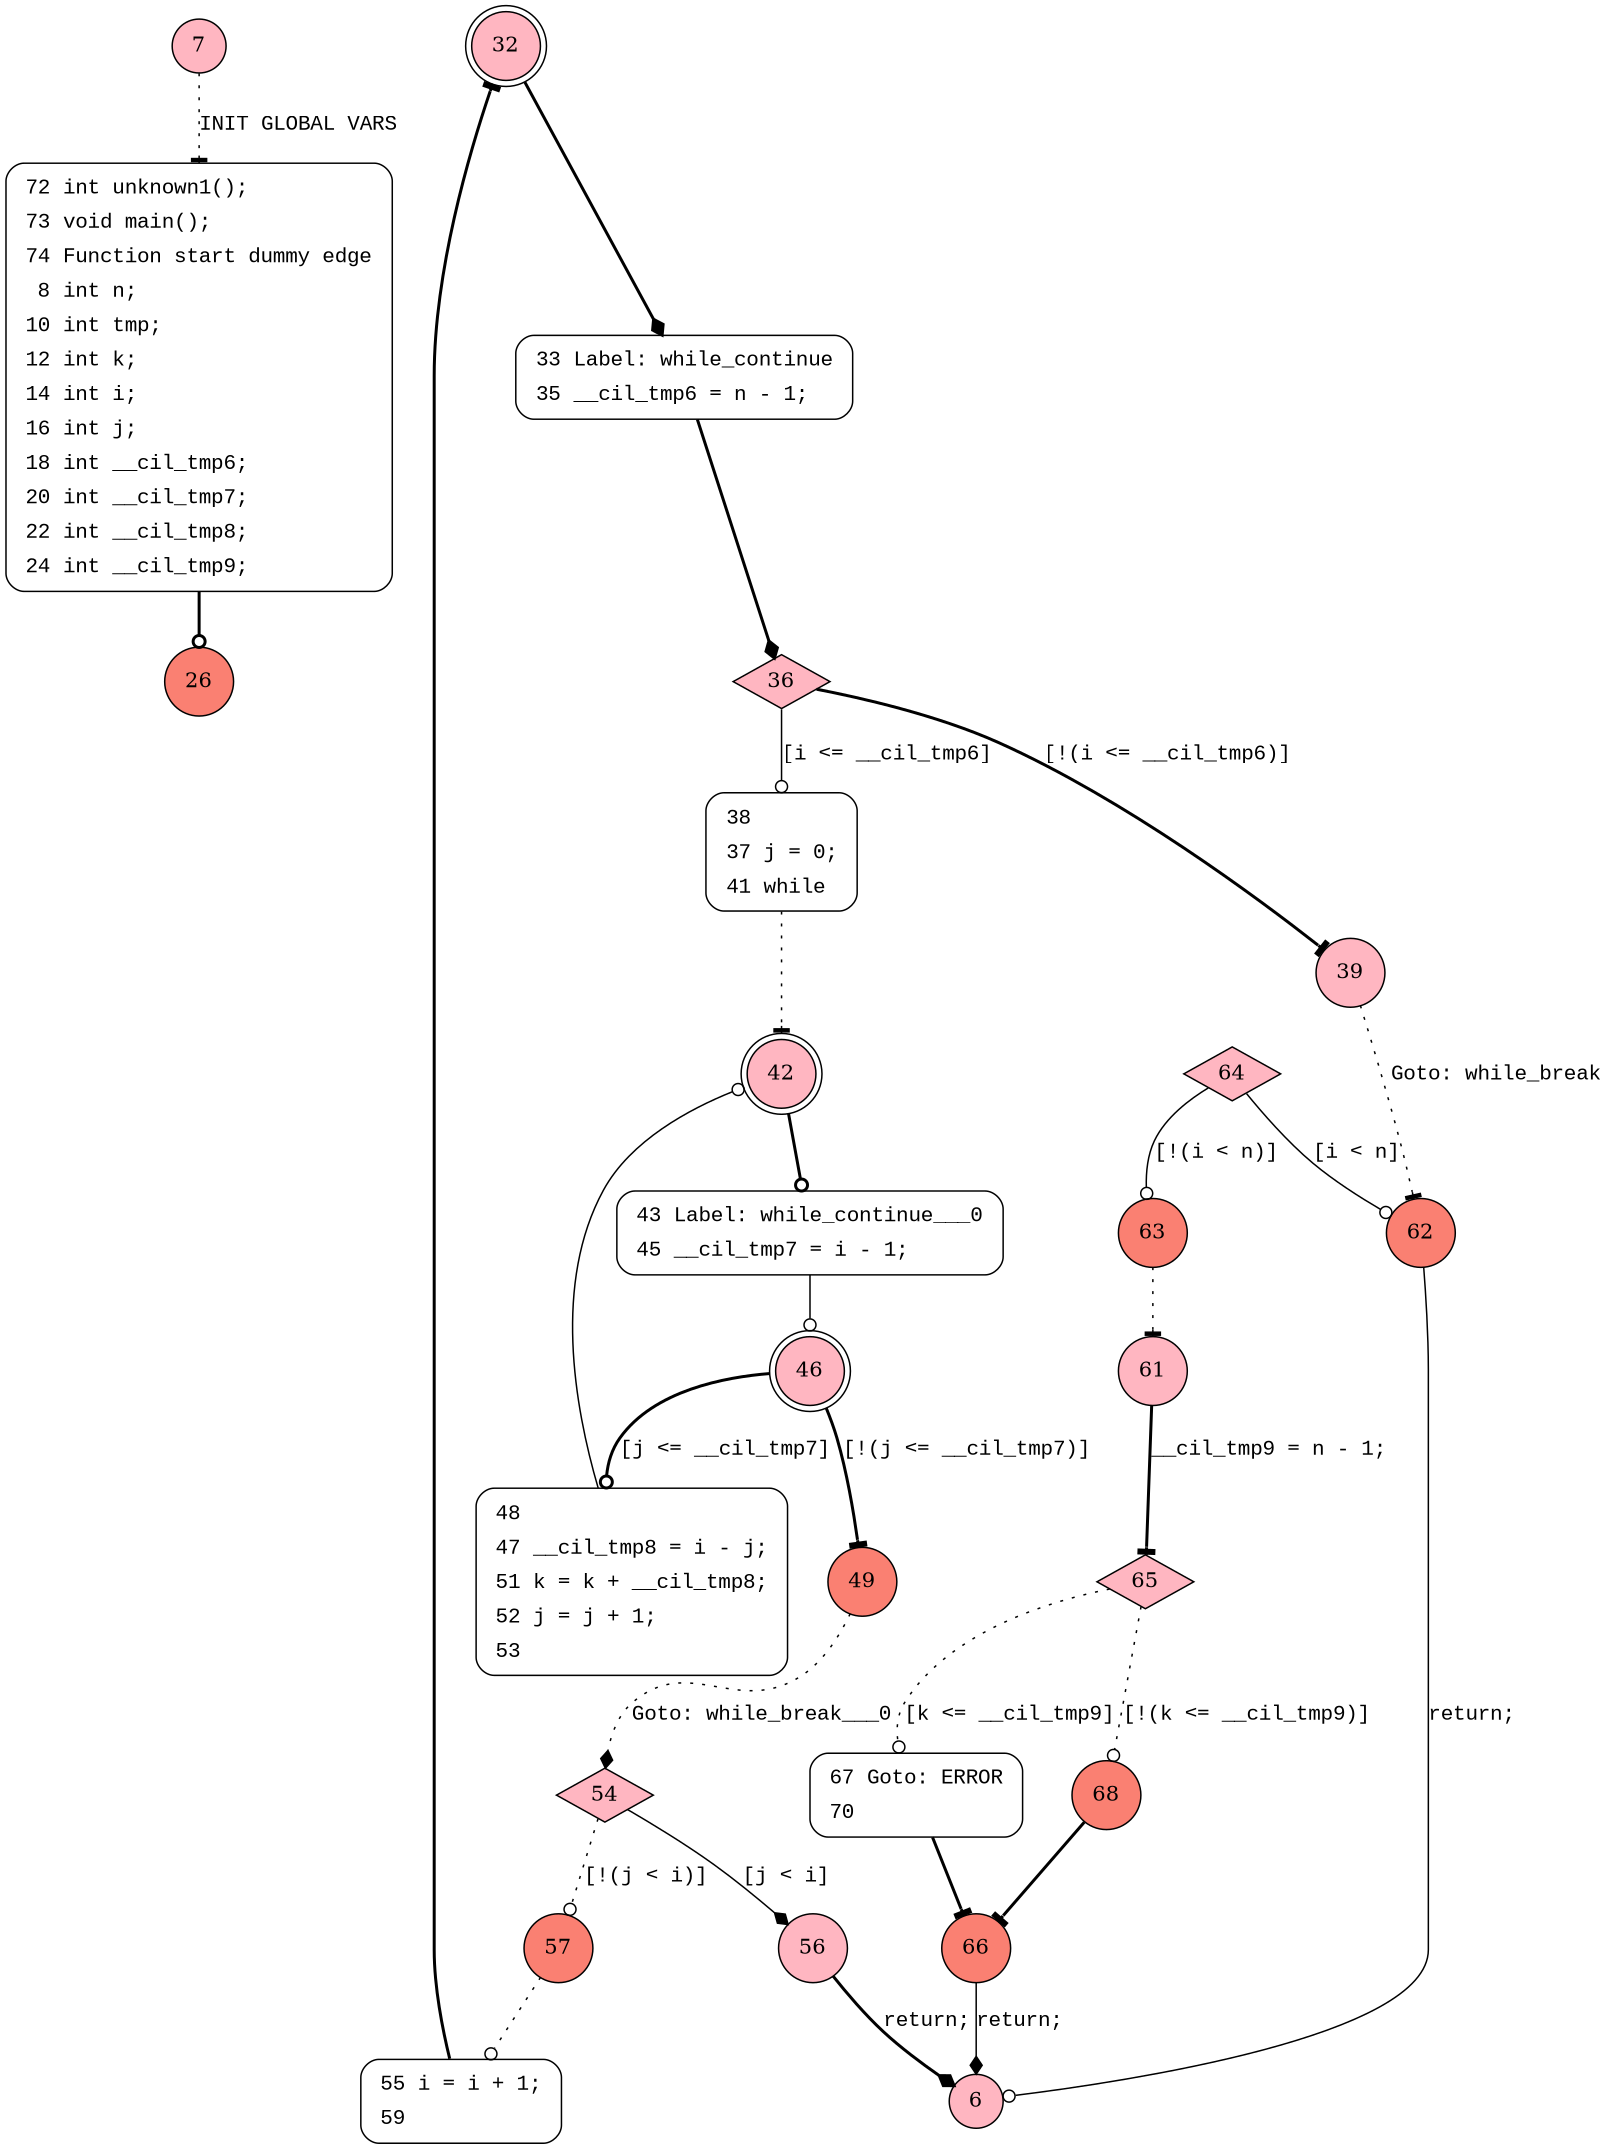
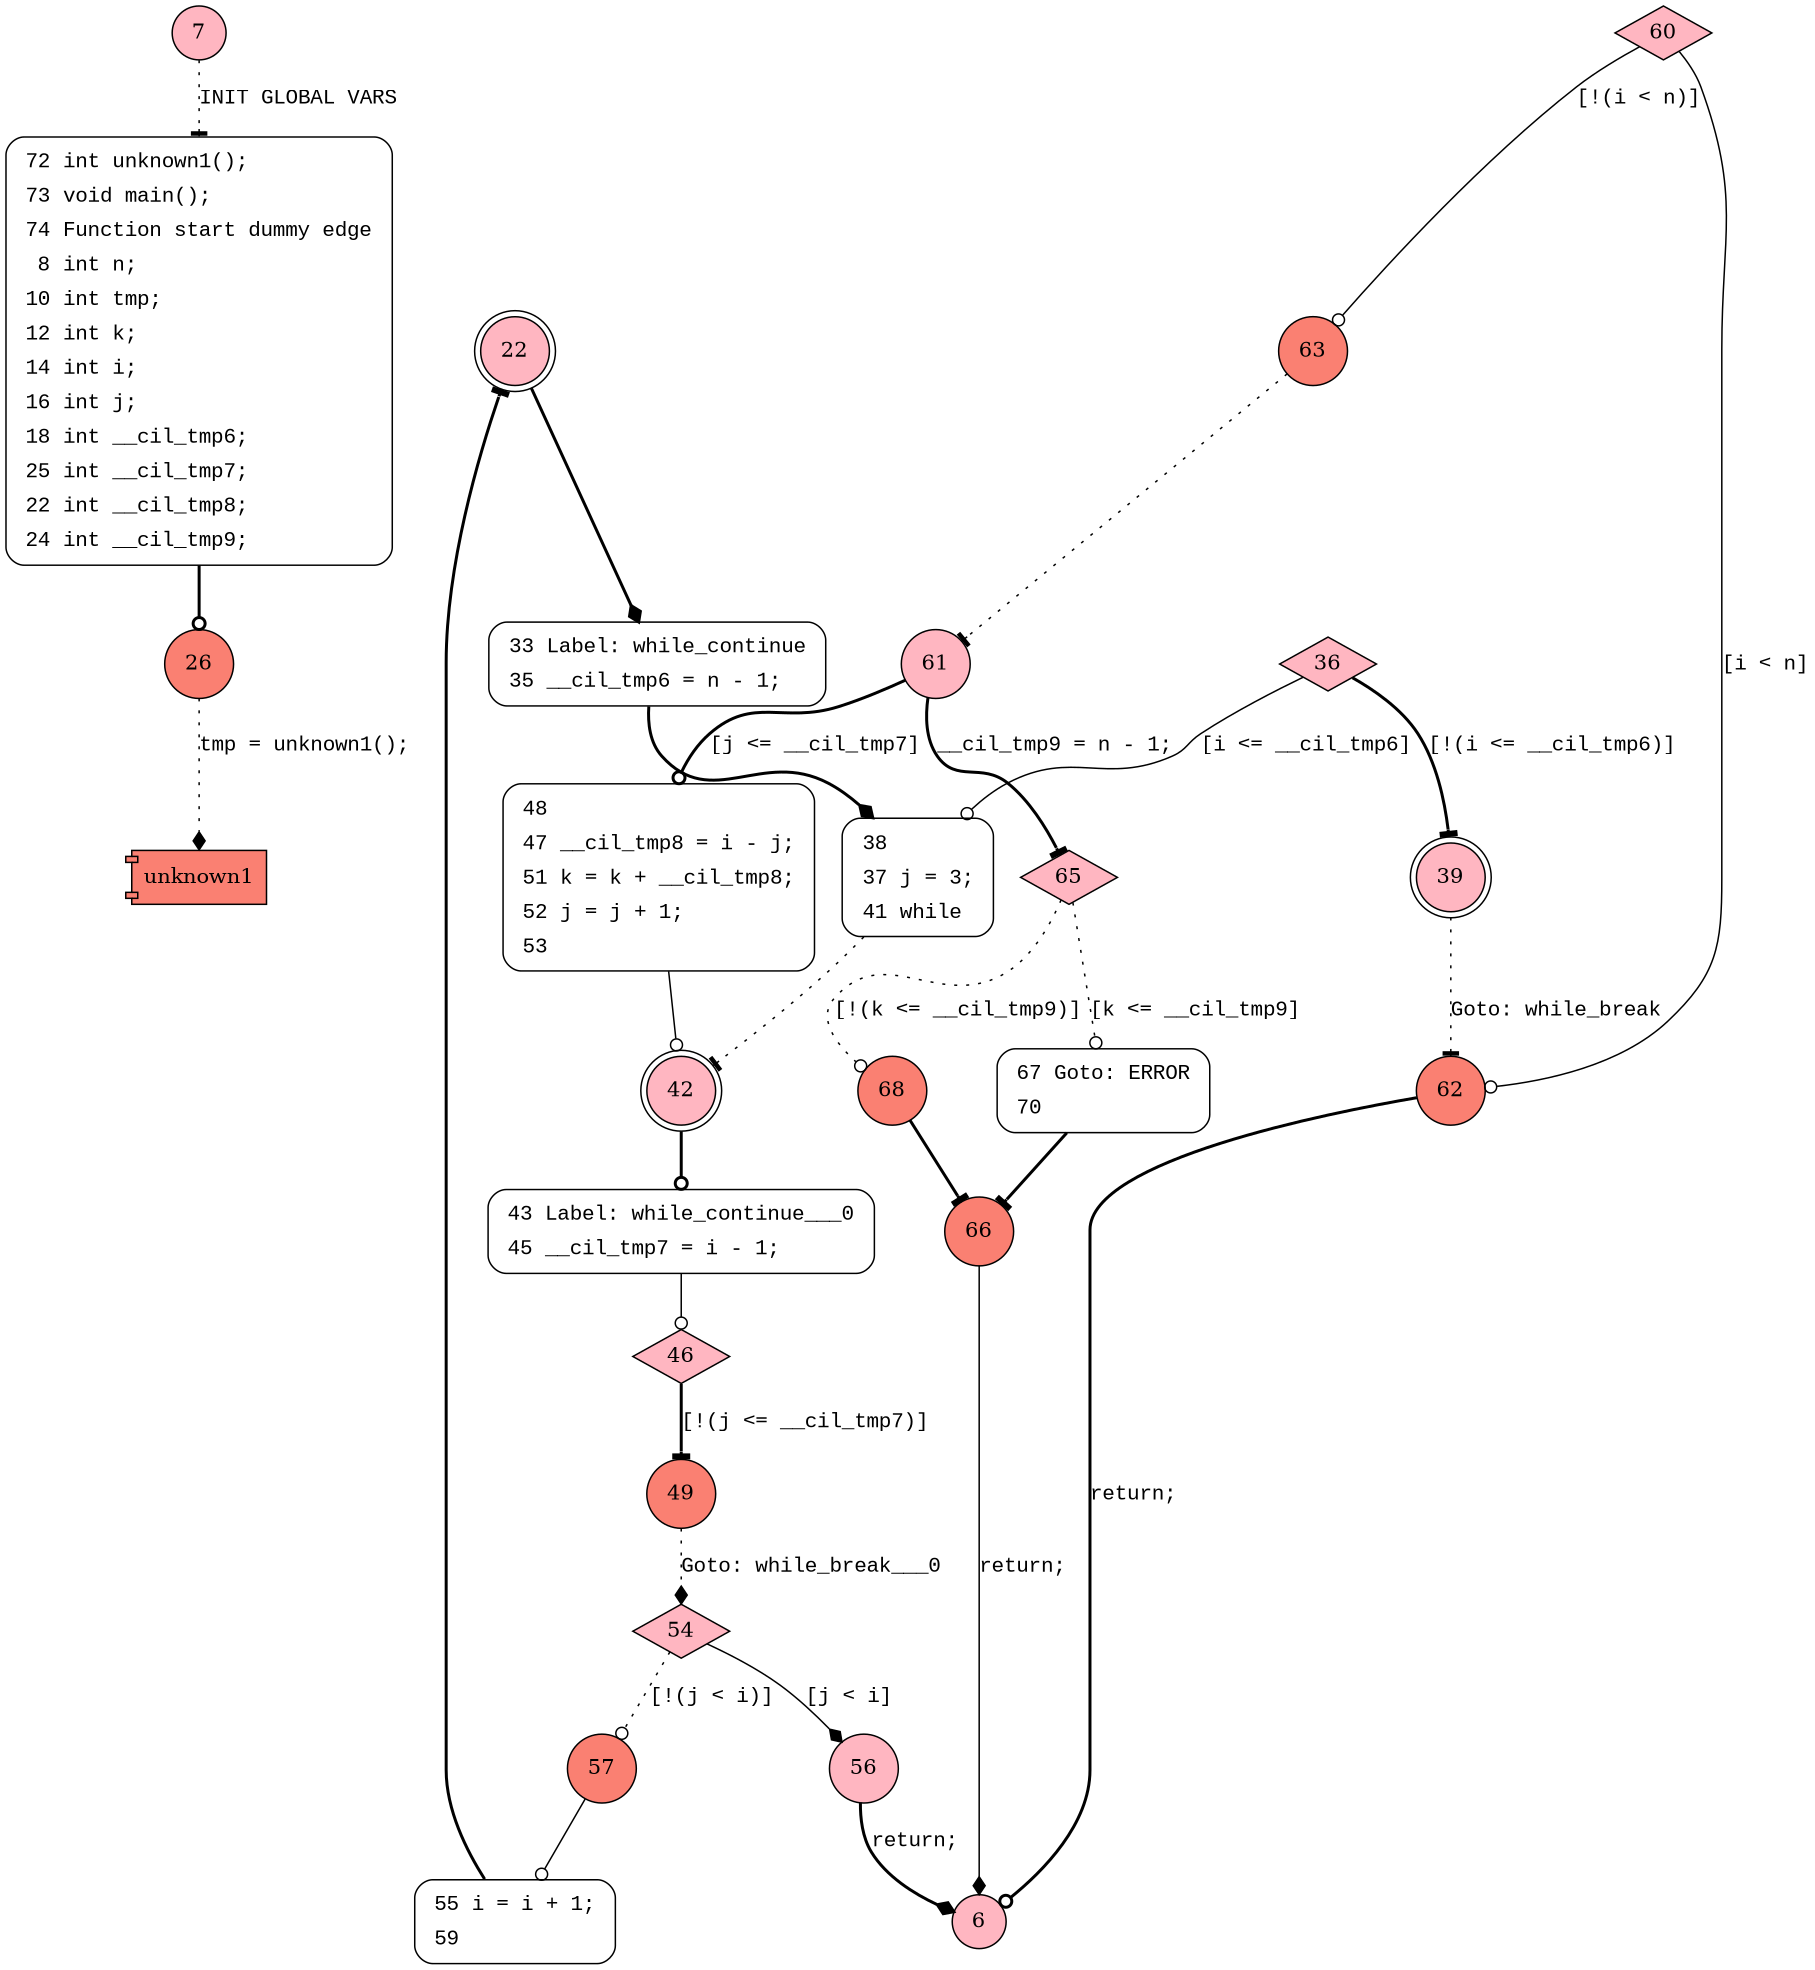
node "32": label "32" -> "22"
node "72": text "20" -> "25"
edge "33" -> "36": now "33" -> "38"
node "38": text "j = 0;" -> "j = 3;"
node "unknown1": added
node "39": shape circle -> doublecircle
node "64": label "64" -> "60"
node "46": shape doublecircle -> diamond
edge "46" -> "48": now "61" -> "48"
edge "62" -> "6": style solid -> bold
edge "57" -> "55": style dotted -> solid
